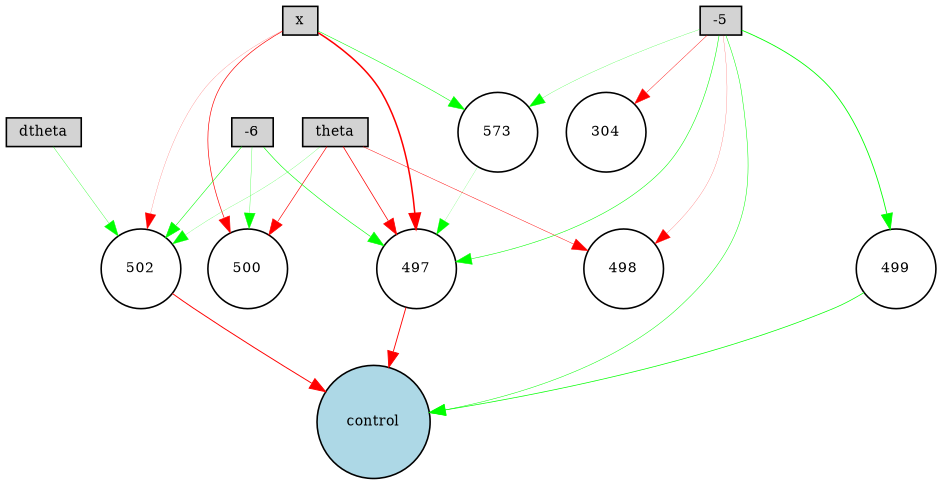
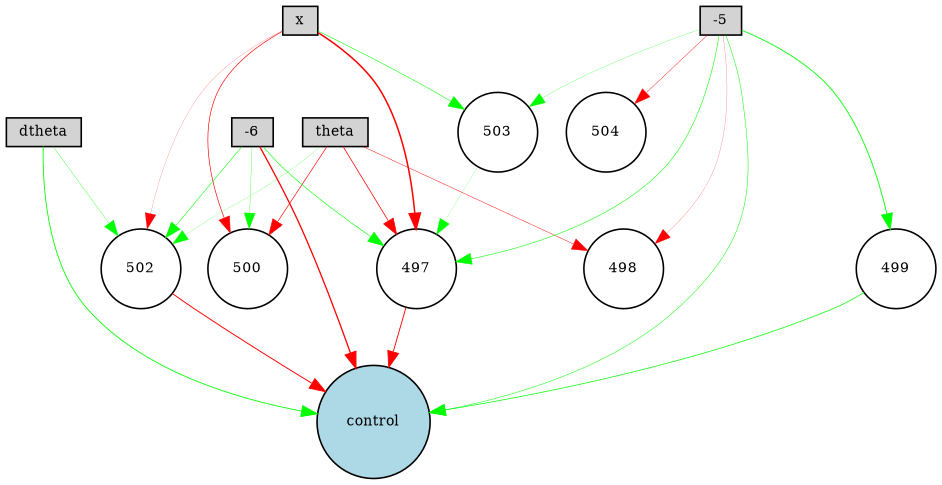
node "573": label "573" -> "503"
node "304": label "304" -> "504"
edge "-6" -> "control": added
edge "dtheta" -> "control": added
